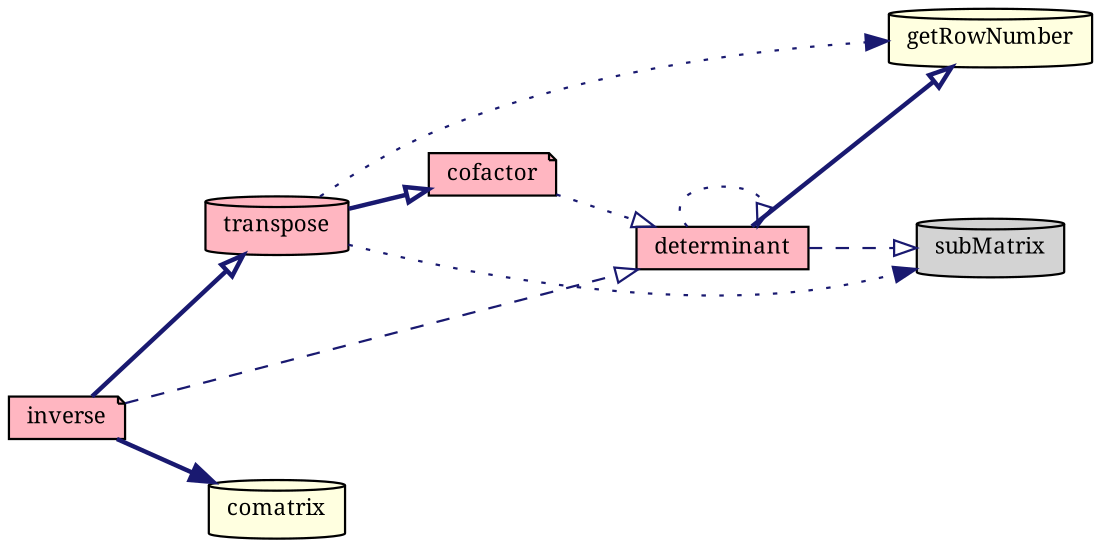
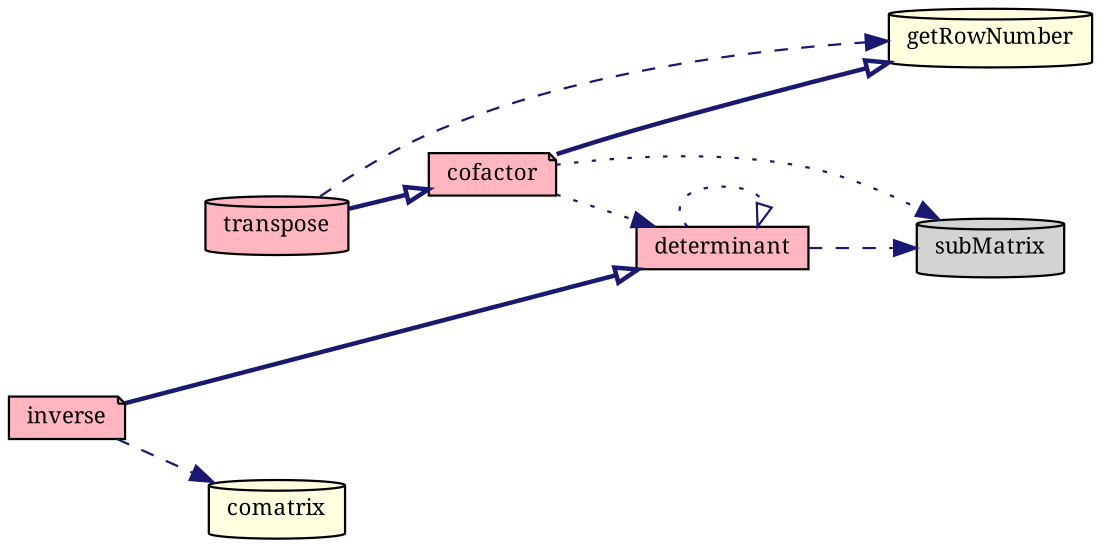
edge "transpose" -> "getRowNumber": style dotted -> dashed
edge "determinant" -> "getRowNumber": now "cofactor" -> "getRowNumber"
edge "cofactor" -> "determinant": arrowhead onormal -> normal
edge "determinant" -> "subMatrix": arrowhead onormal -> normal
edge "transpose" -> "subMatrix": now "cofactor" -> "subMatrix"
edge "inverse" -> "transpose": removed
edge "inverse" -> "determinant": style dashed -> bold
edge "inverse" -> "comatrix": style bold -> dashed
